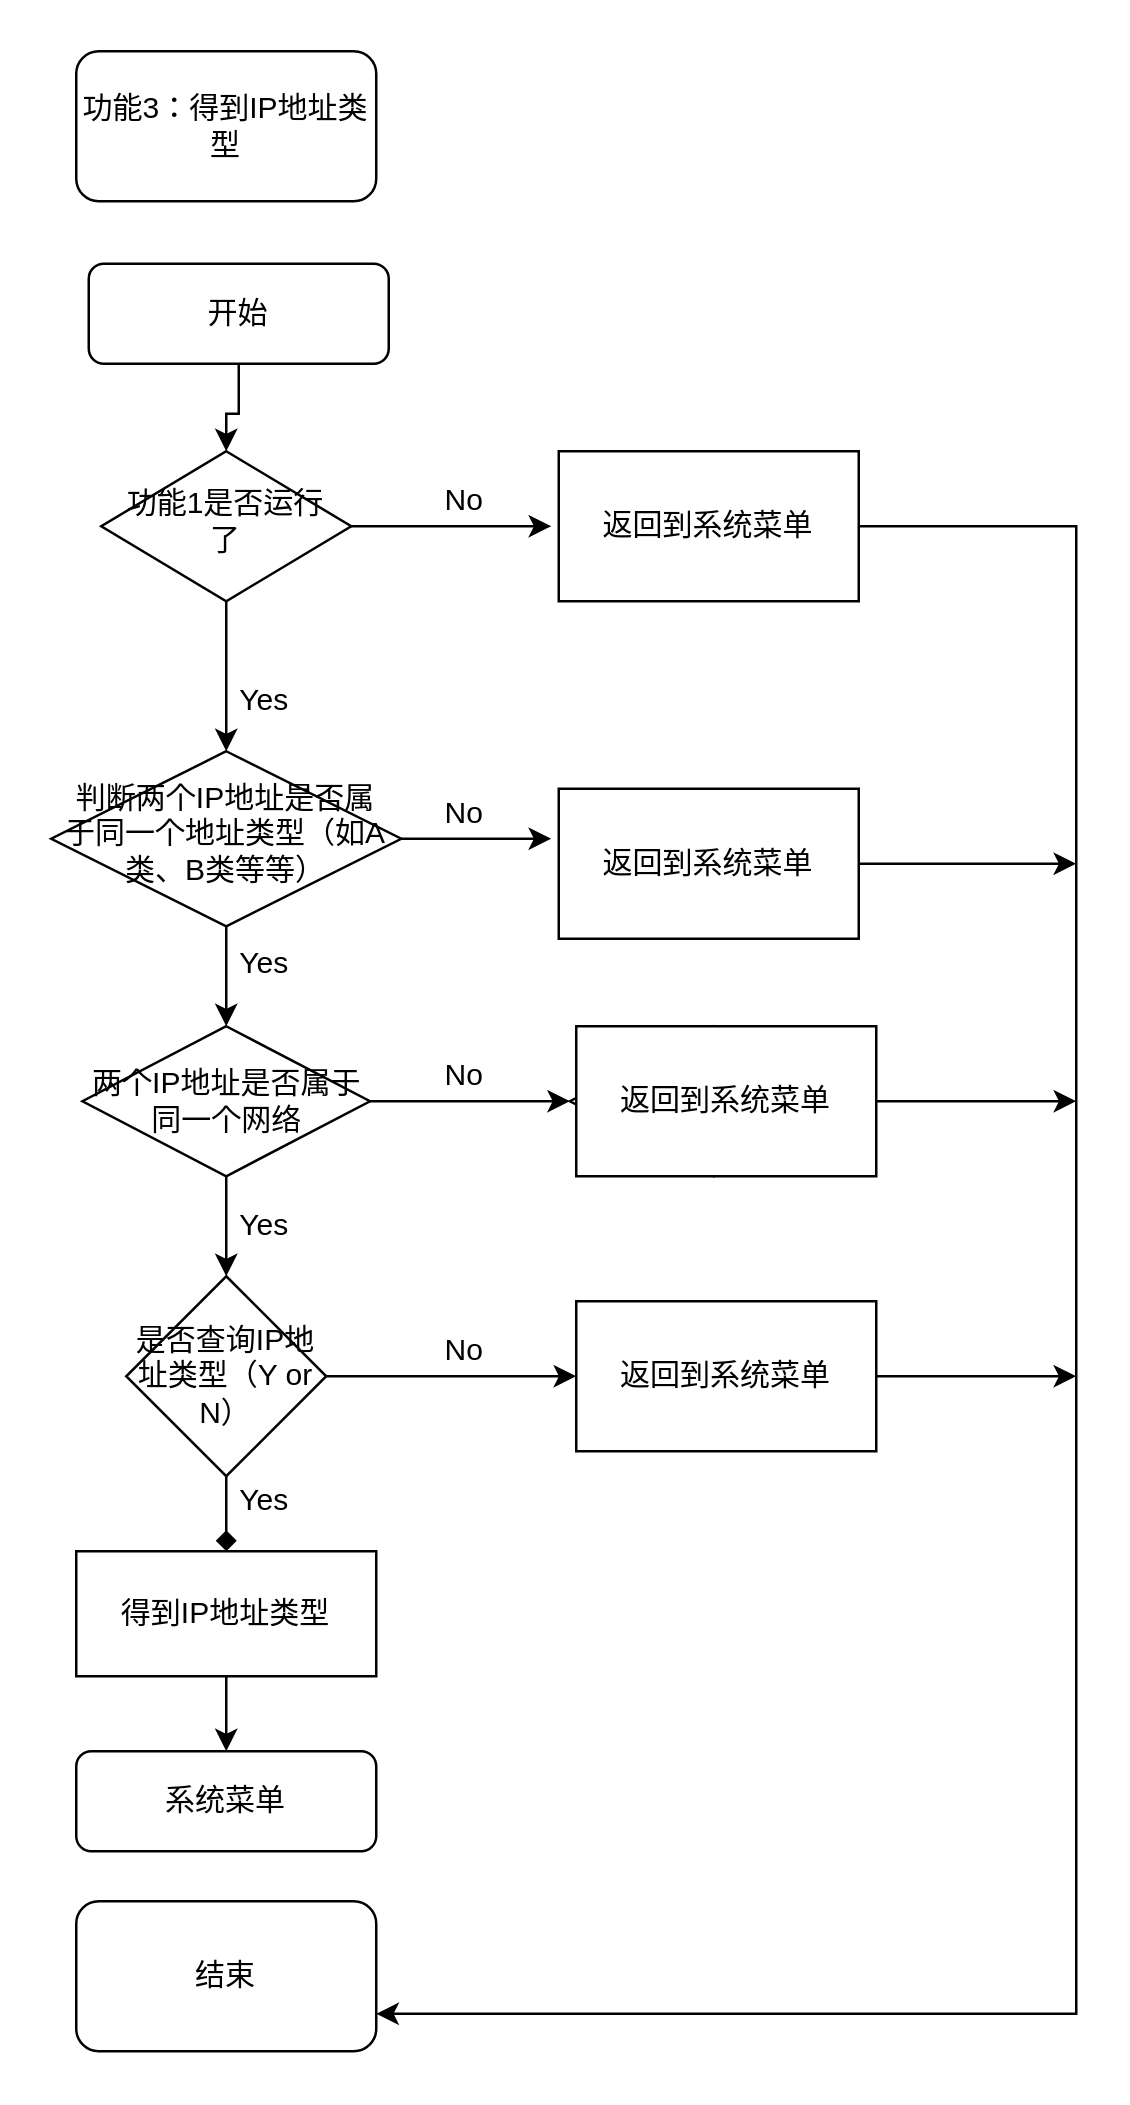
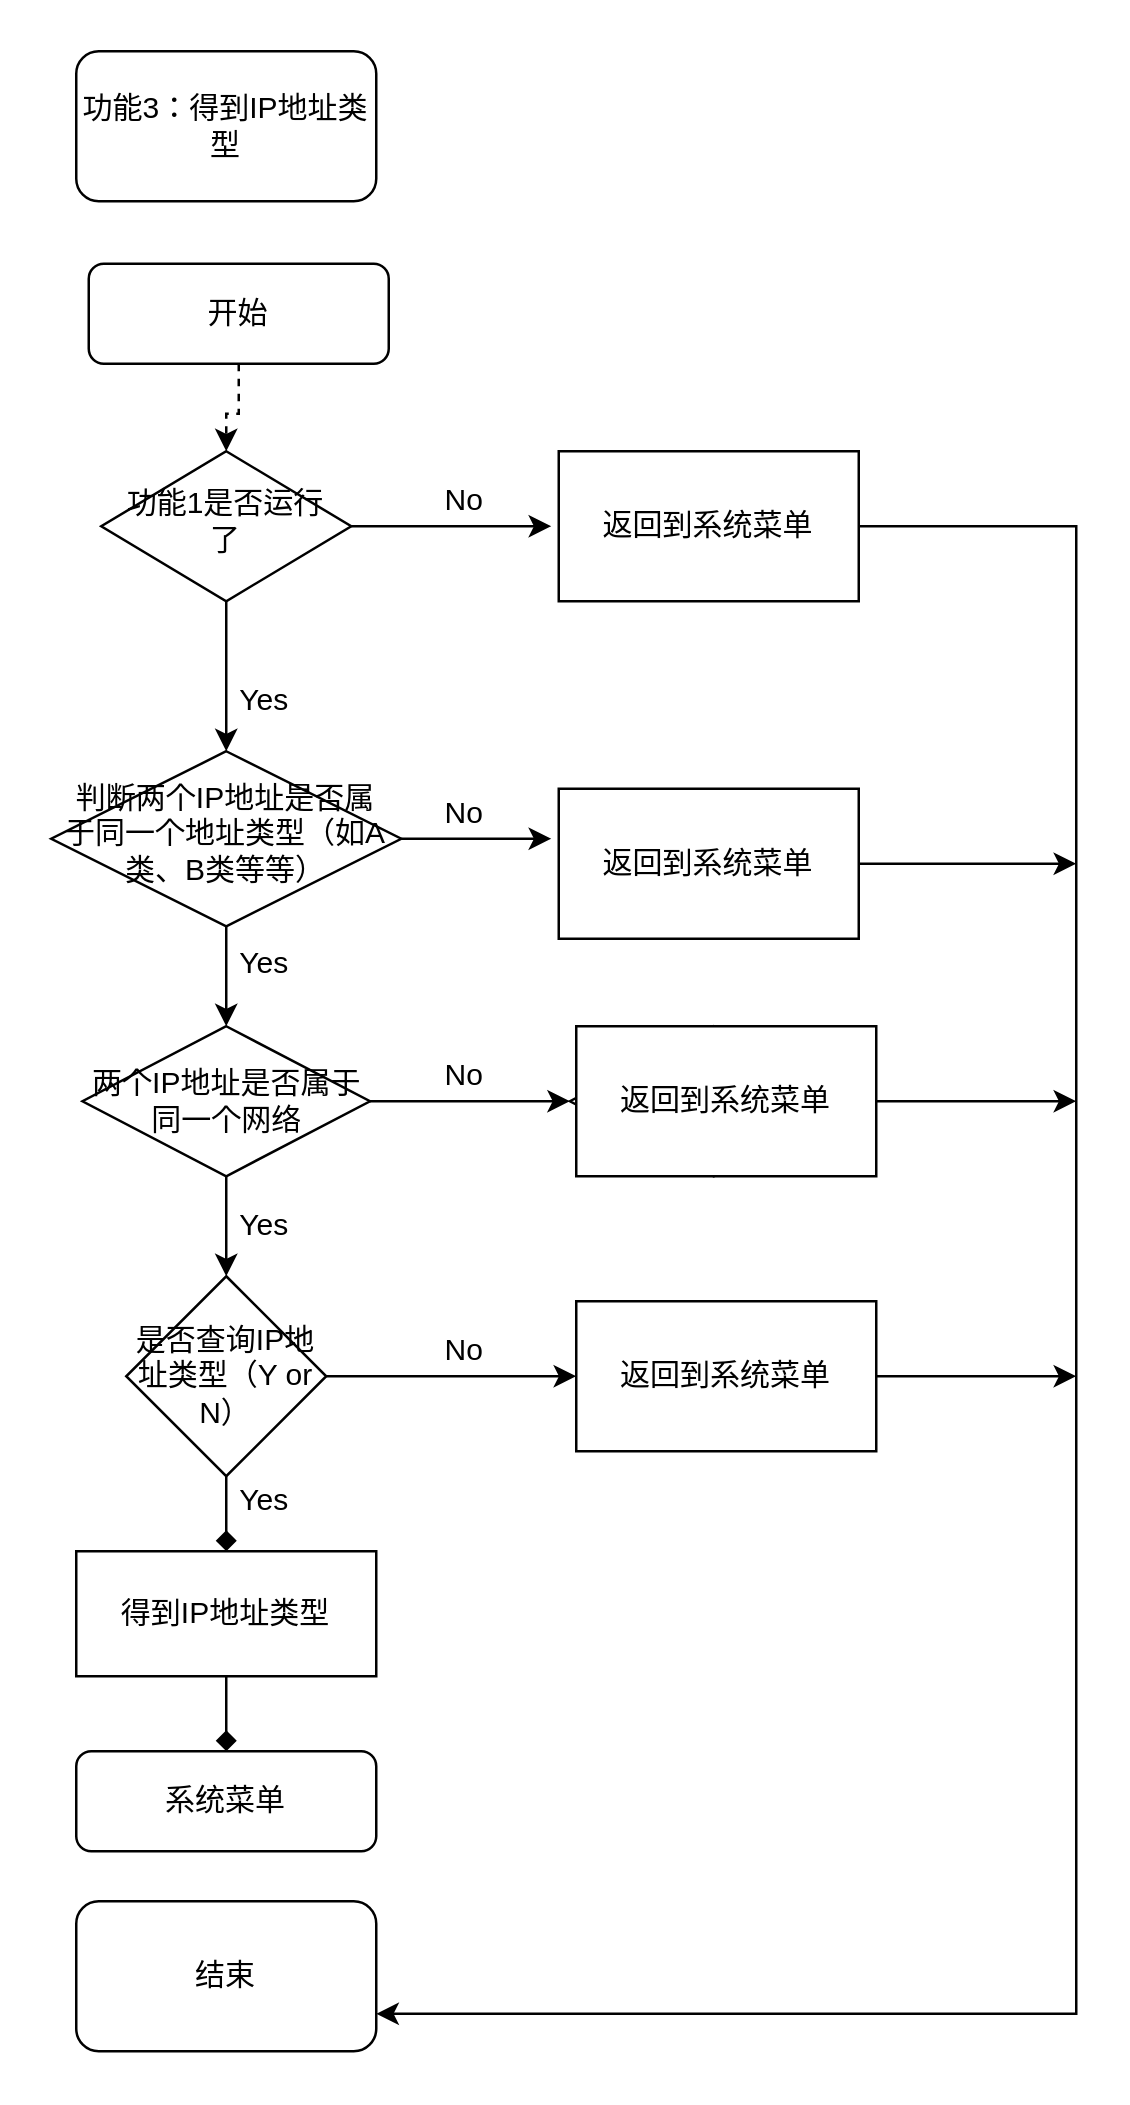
edge "开始" -> "功能1是否运行了": style solid -> dashed
edge "得到IP地址类型" -> "系统菜单": arrowhead classic -> diamond
